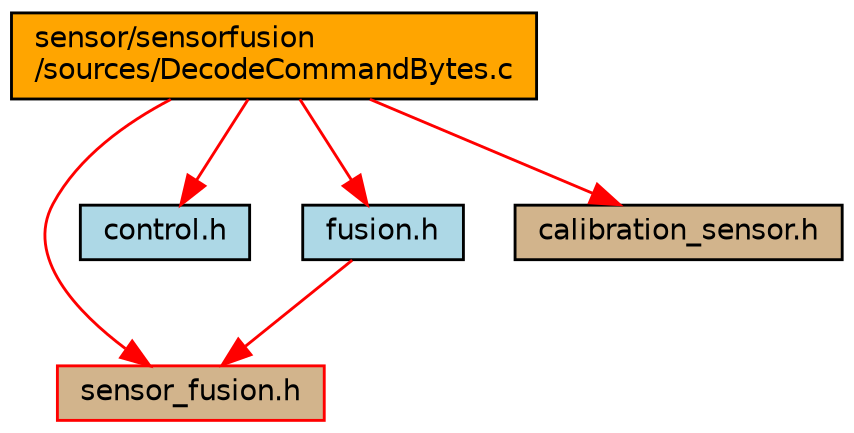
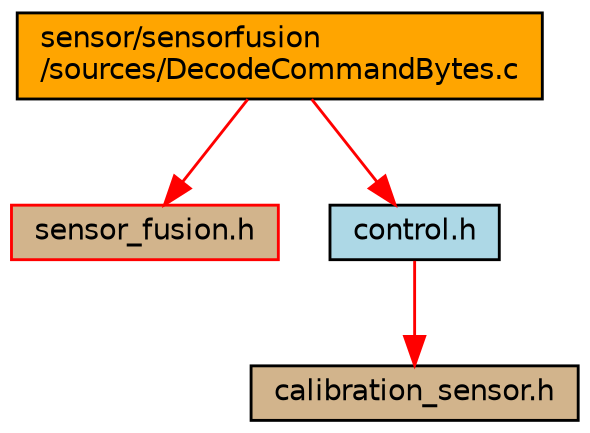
edge "sensor/sensorfusion /sources/DecodeCommandBytes.c" -> "calibration_sensor.h": now "control.h" -> "calibration_sensor.h"
node "fusion.h": removed
